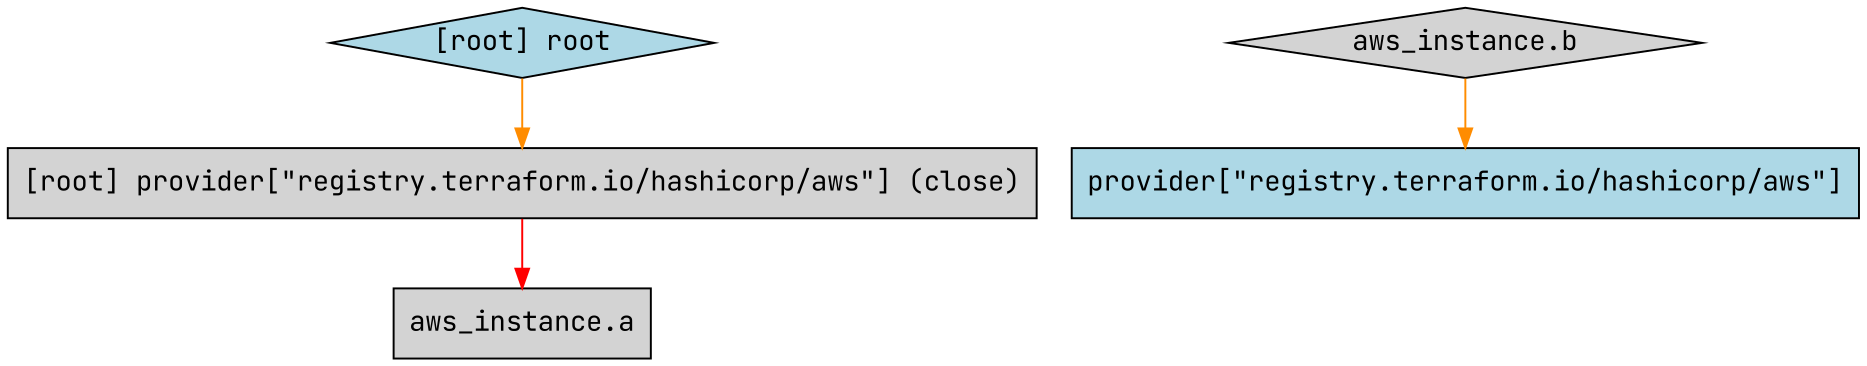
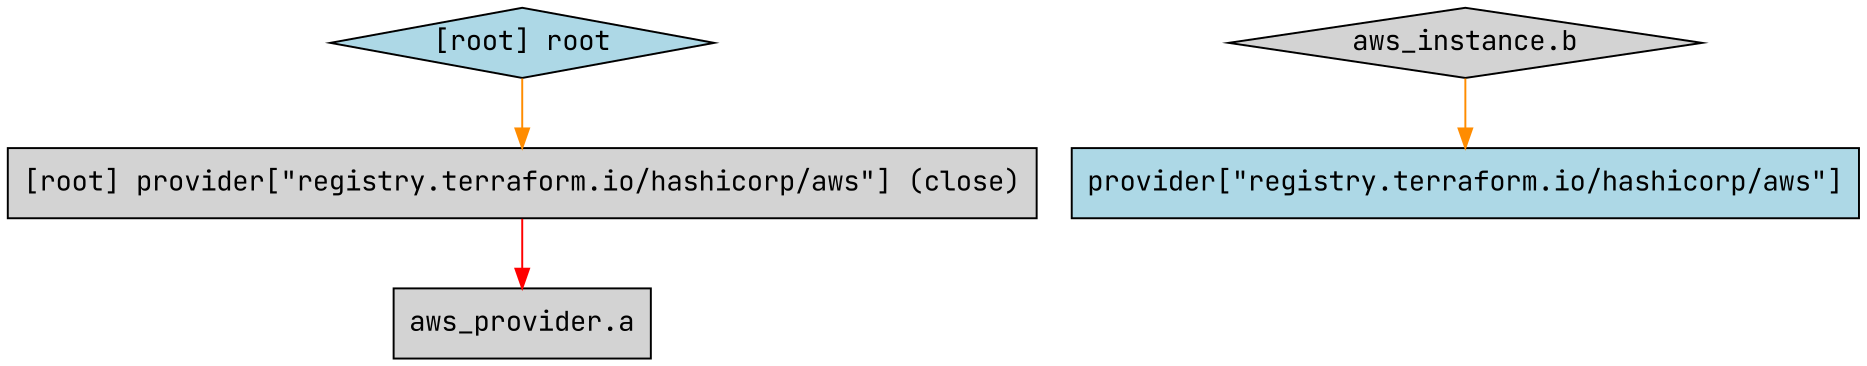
node "aws_instance.a": label "aws_instance.a" -> "aws_provider.a"
